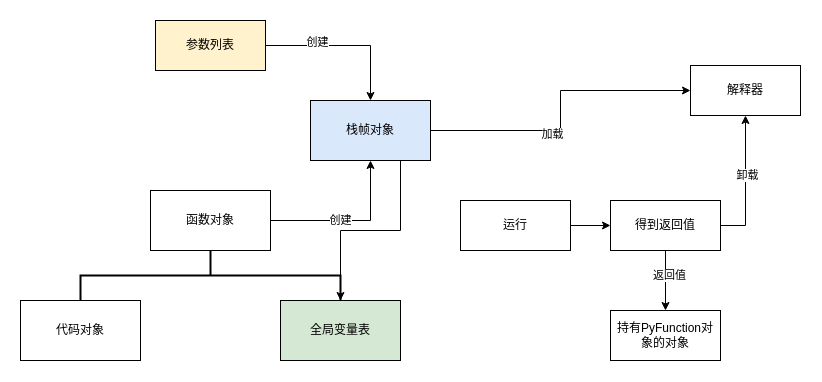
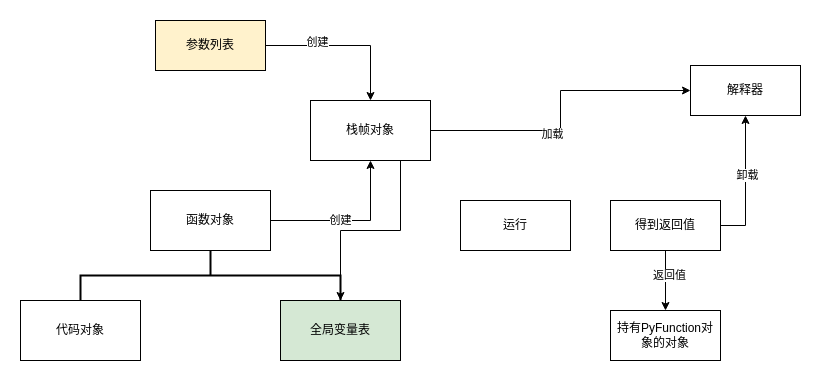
node "栈帧对象": fillcolor #dae8fc -> #ffffff
edge "运行" -> "得到返回值": removed
